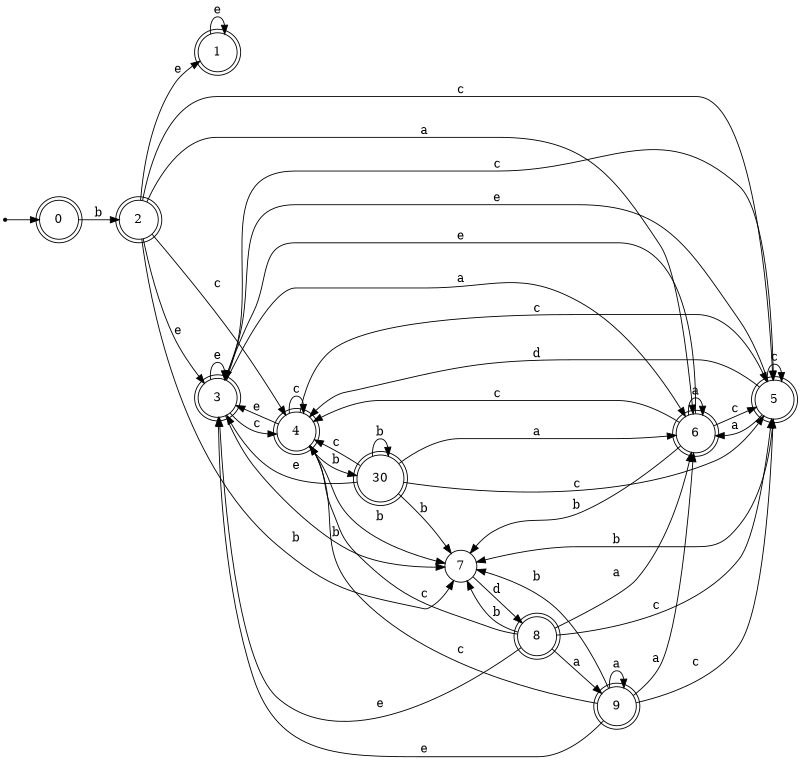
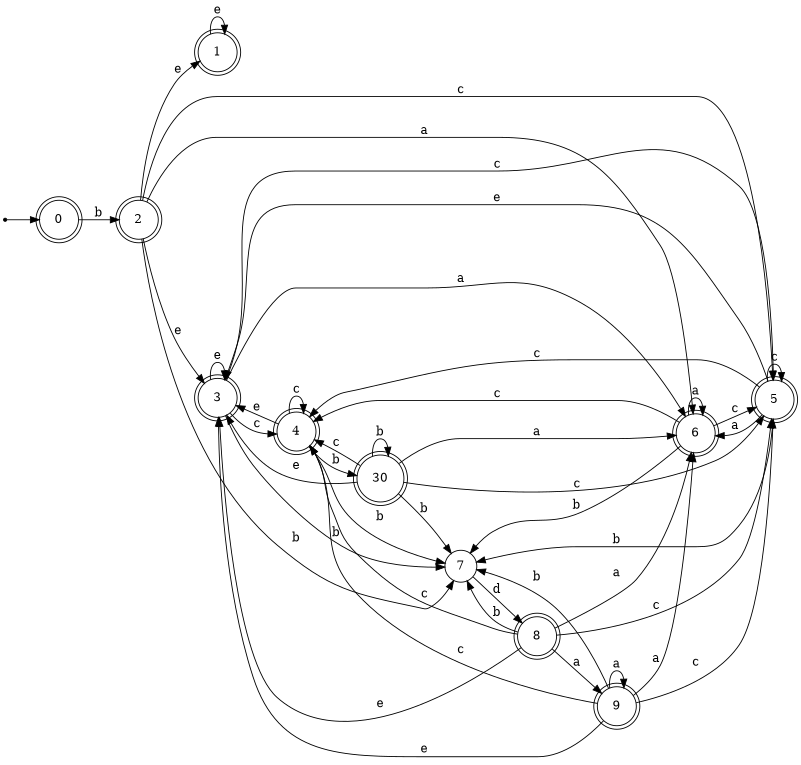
edge "6" -> "3": removed, label "e"
edge "4" -> "5": removed, label "c"
edge "2" -> "4": removed, label "c"
edge "5" -> "4": label "d" -> "c"
